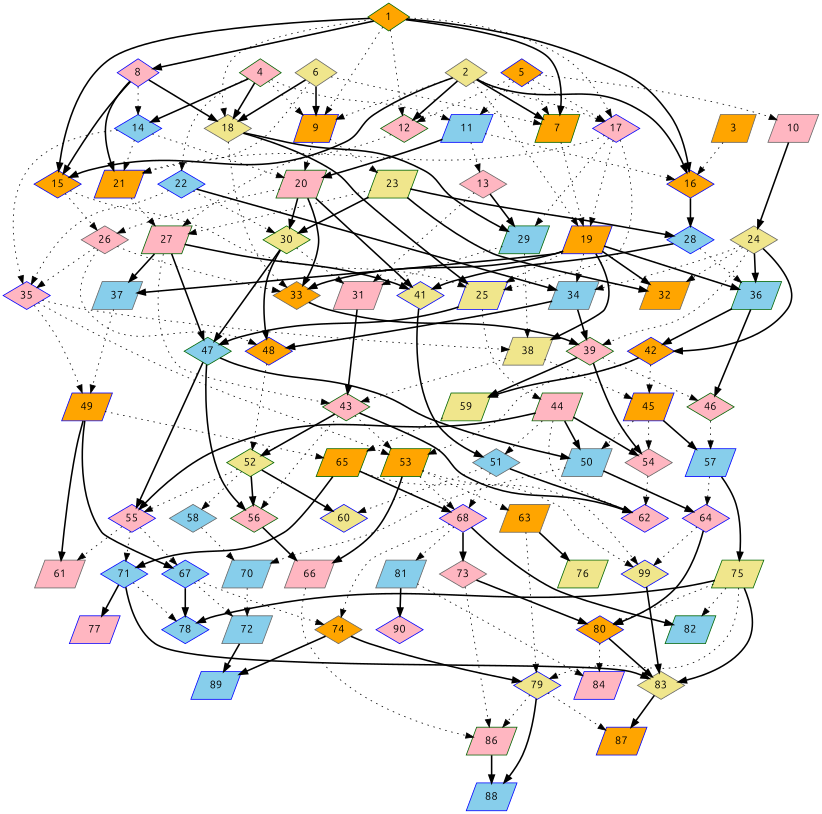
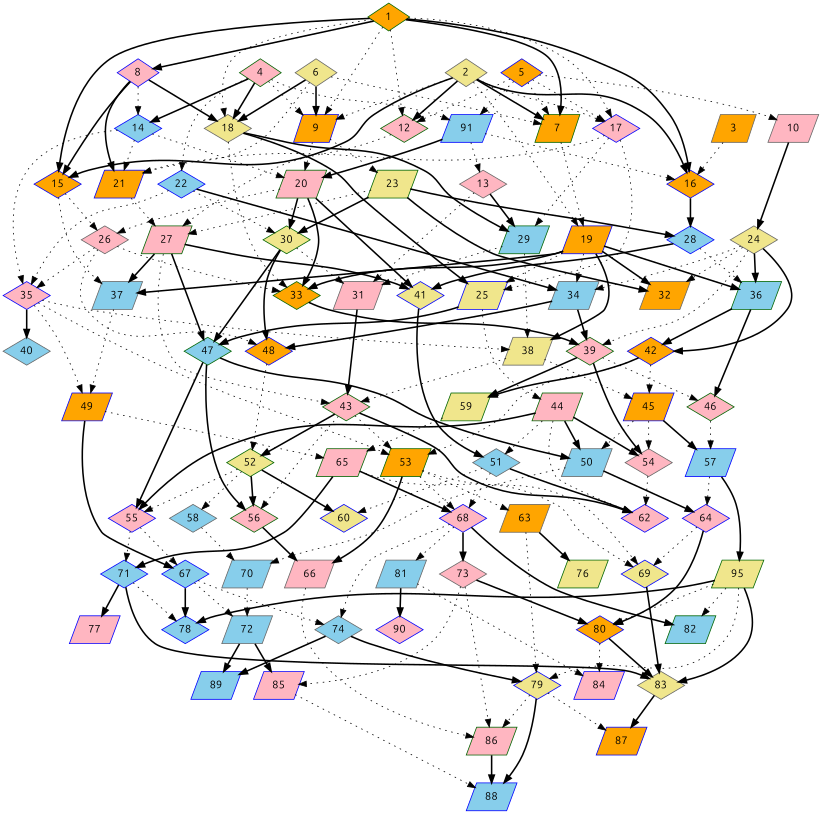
node "11": label "11" -> "91"
edge "17" -> "19": removed
edge "15" -> "25": now "15" -> "37"
node "33": color gray40 -> darkgreen
node "40": added
node "65": fillcolor orange -> lightpink
node "61": removed
node "99": label "99" -> "69"
node "75": label "75" -> "95"
node "74": fillcolor orange -> skyblue
node "85": added
